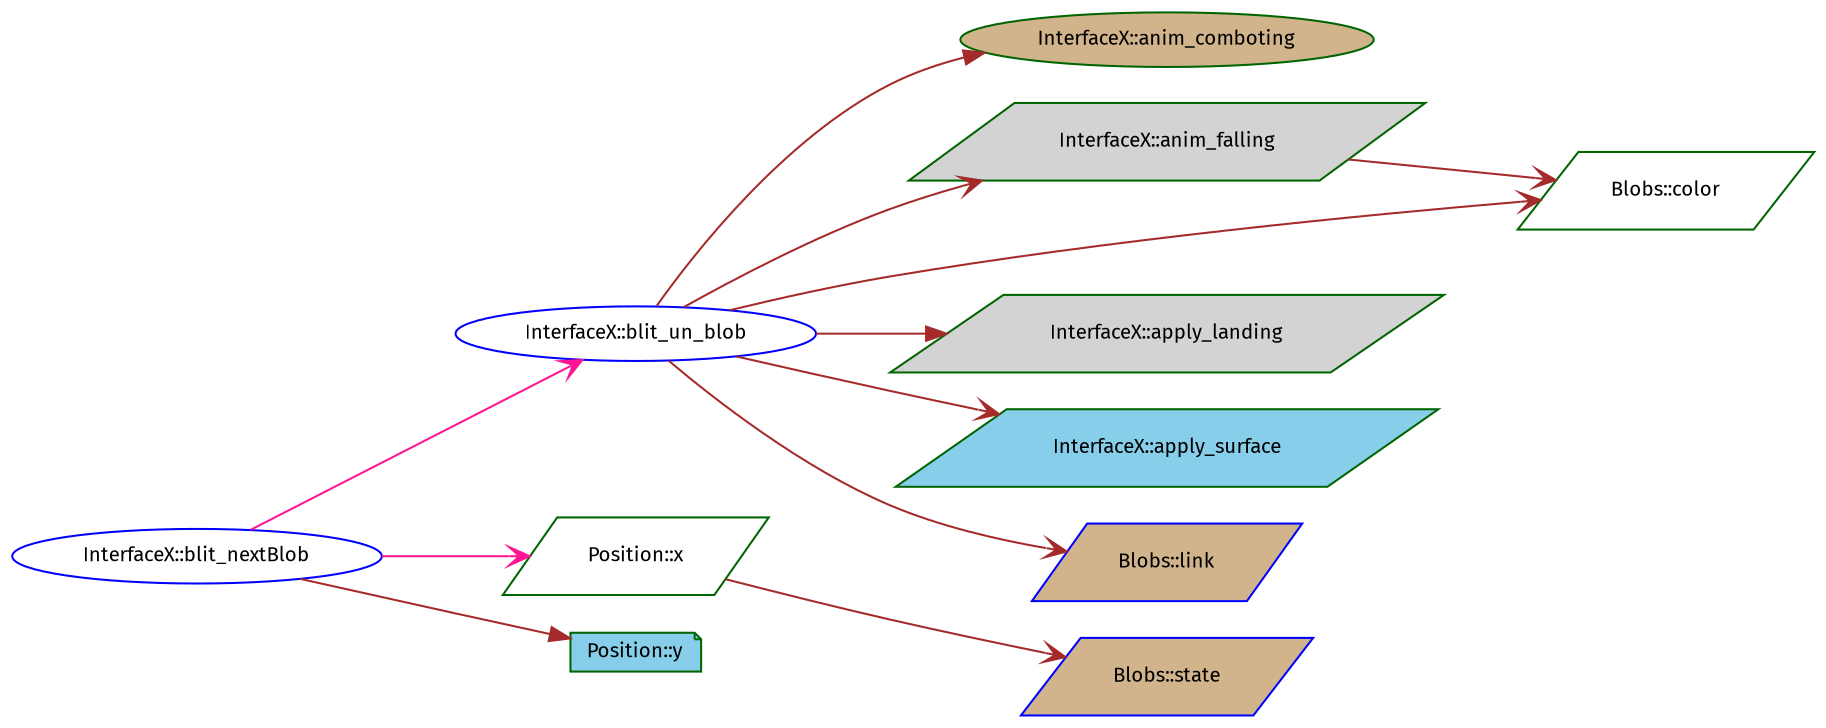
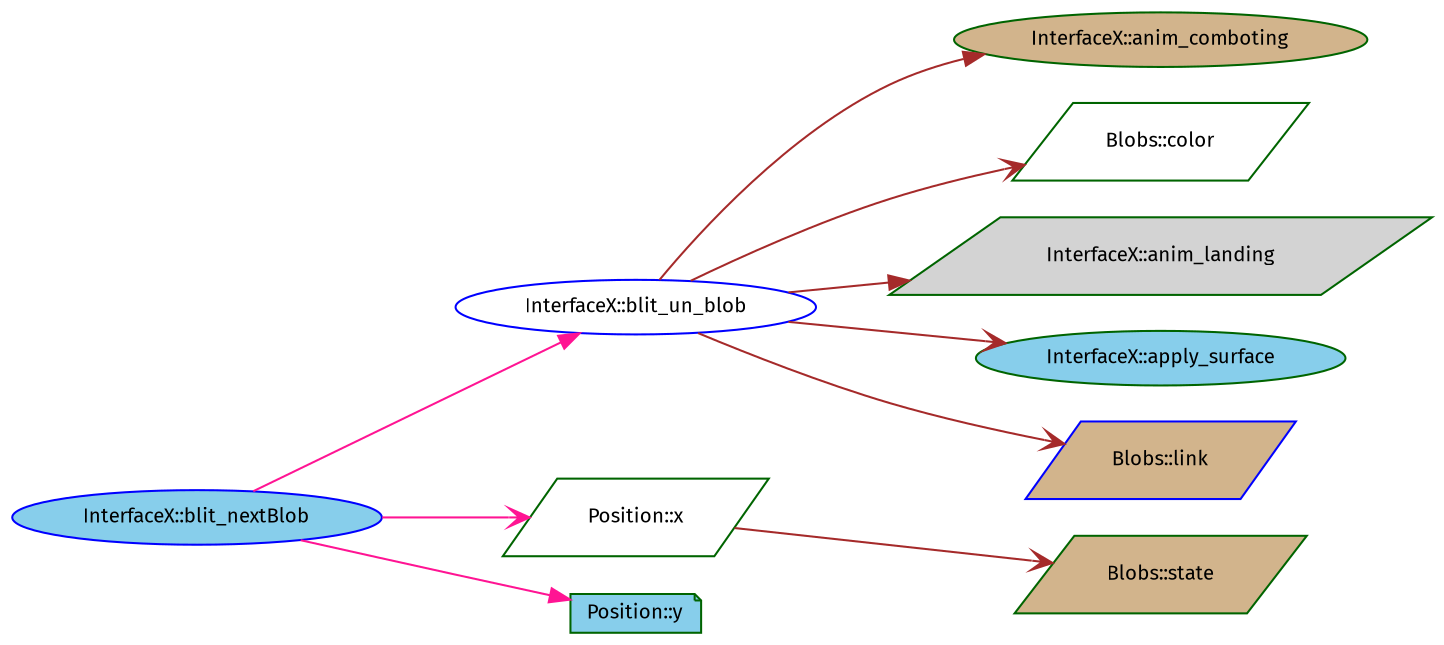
node "InterfaceX::anim_falling": removed
node "InterfaceX::apply_landing": label "InterfaceX::apply_landing" -> "InterfaceX::anim_landing"
node "InterfaceX::apply_surface": shape parallelogram -> ellipse
edge "InterfaceX::blit_nextBlob" -> "InterfaceX::blit_un_blob": arrowhead vee -> normal
node "InterfaceX::blit_nextBlob": fillcolor white -> skyblue
edge "InterfaceX::blit_nextBlob" -> "Position::y": color brown -> deeppink
node "Blobs::state": color blue -> darkgreen
